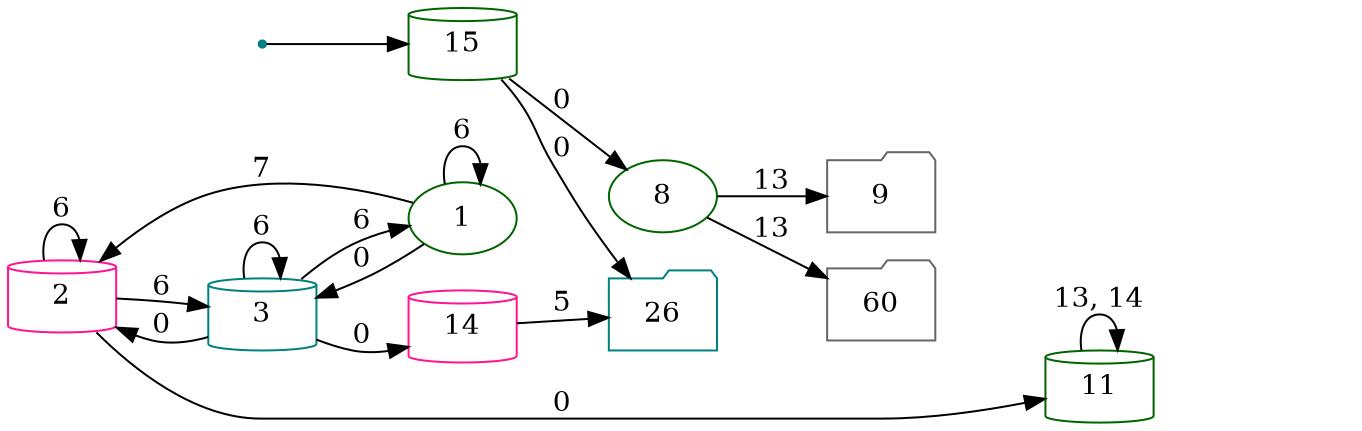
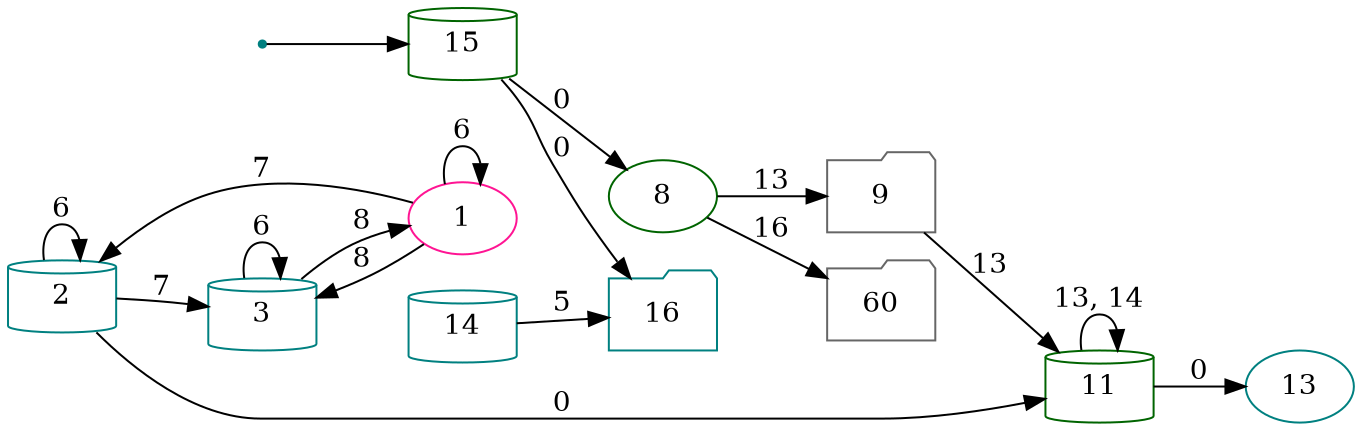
node "1": color darkgreen -> deeppink
edge "3" -> "1": label "6" -> "8"
edge "8" -> "60": label "13" -> "16"
edge "1" -> "3": label "0" -> "8"
edge "9" -> "11": added, label "13"
edge "2" -> "3": label "6" -> "7"
node "2": color deeppink -> teal
node "26": label "26" -> "16"
node "14": color deeppink -> teal
edge "3" -> "2": removed, label "0"
edge "3" -> "14": removed, label "0"
node "13": added
